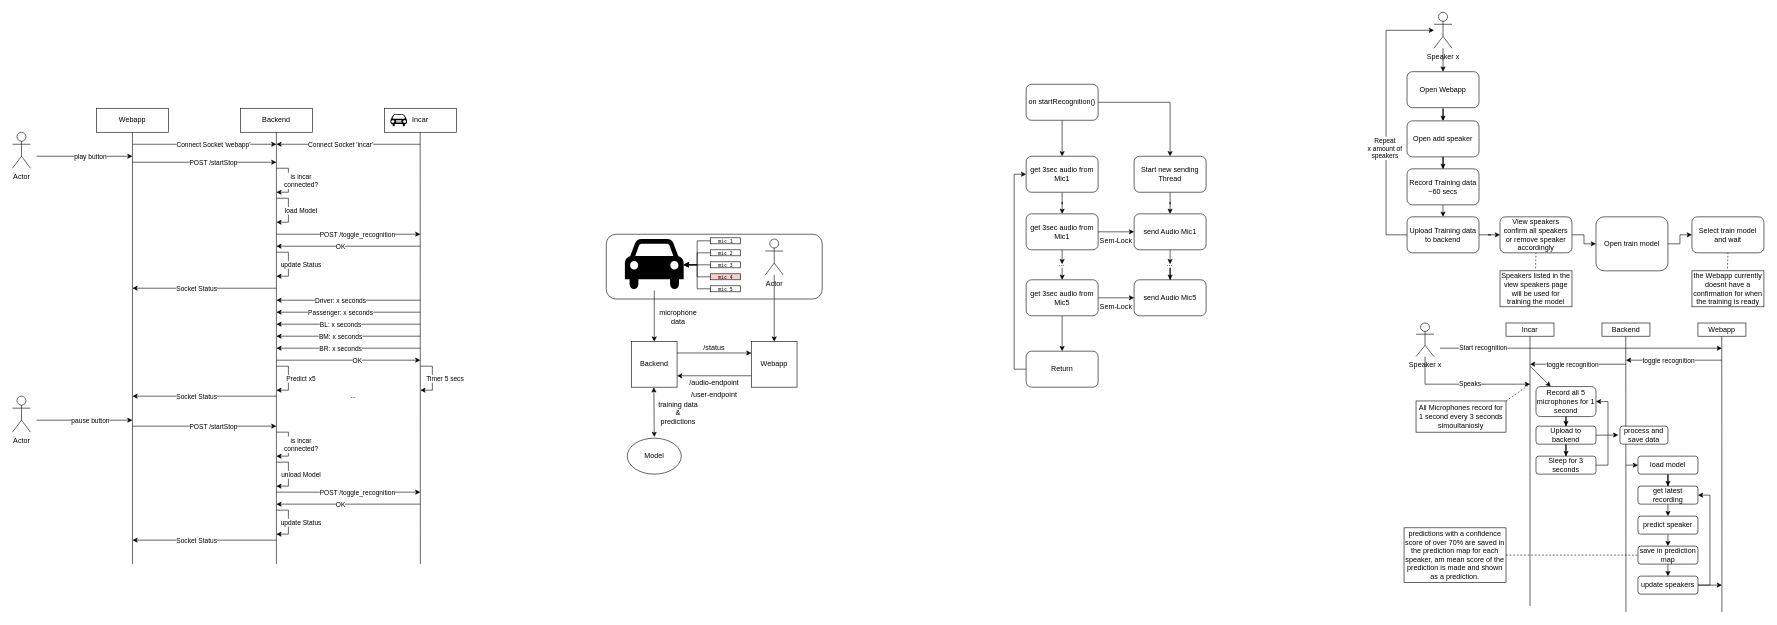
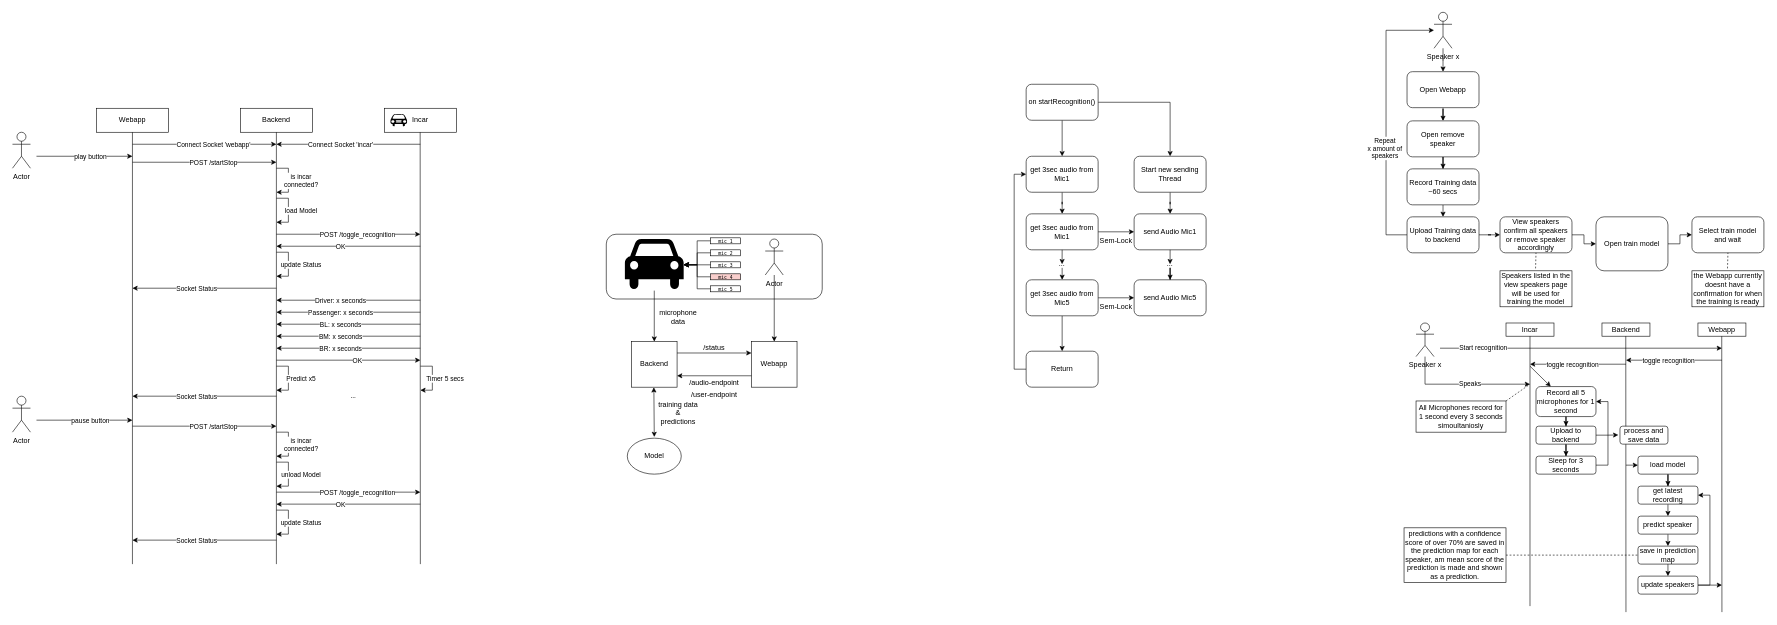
node "Open add speaker": label "Open add speaker" -> "Open remove speaker"
